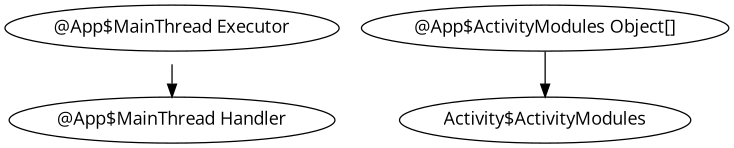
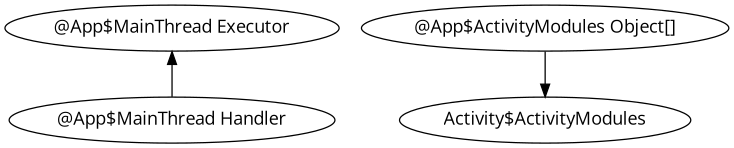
edge "@App$MainThread Executor" -> "@App$MainThread Handler": reversed
